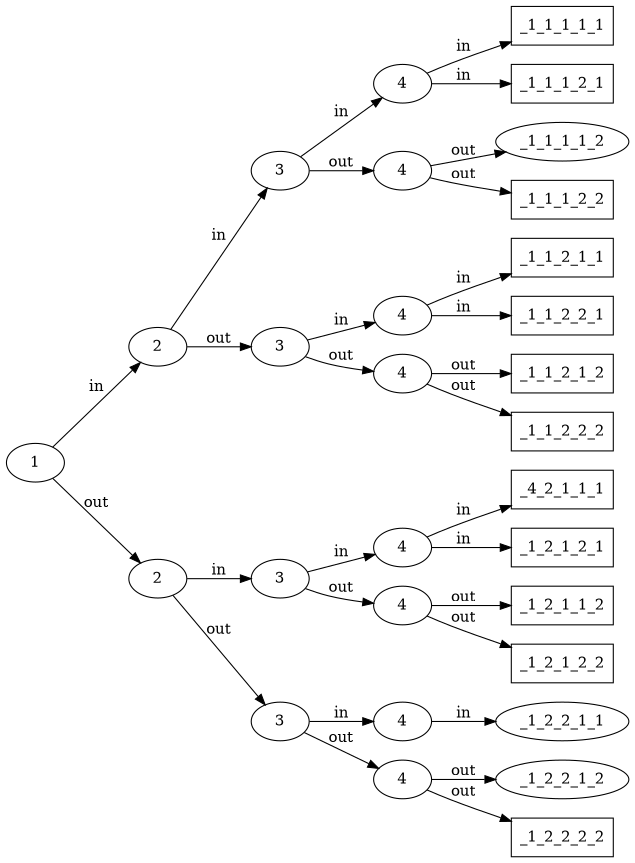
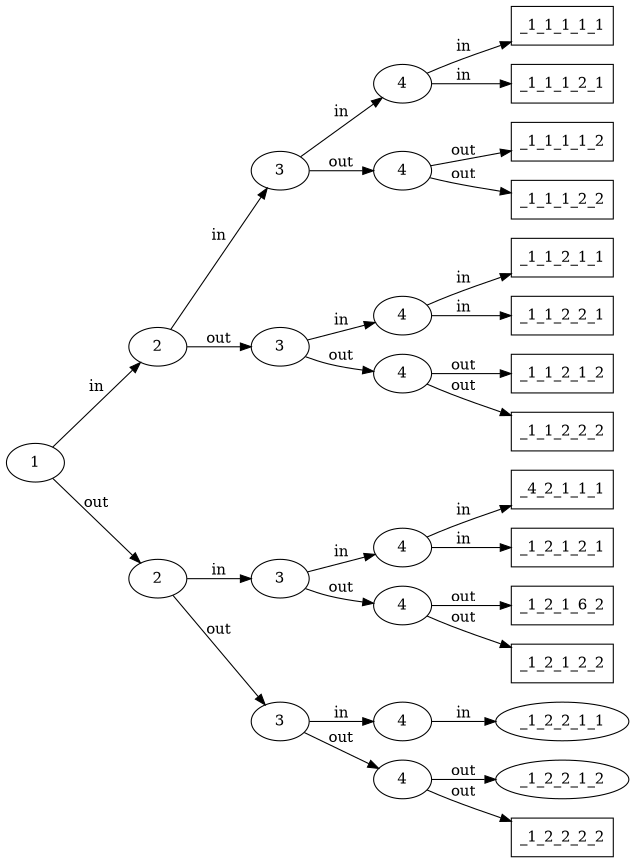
node "_1_1_1_1_2": shape ellipse -> box
node "_1_2_1_1_2": label "_1_2_1_1_2" -> "_1_2_1_6_2"
